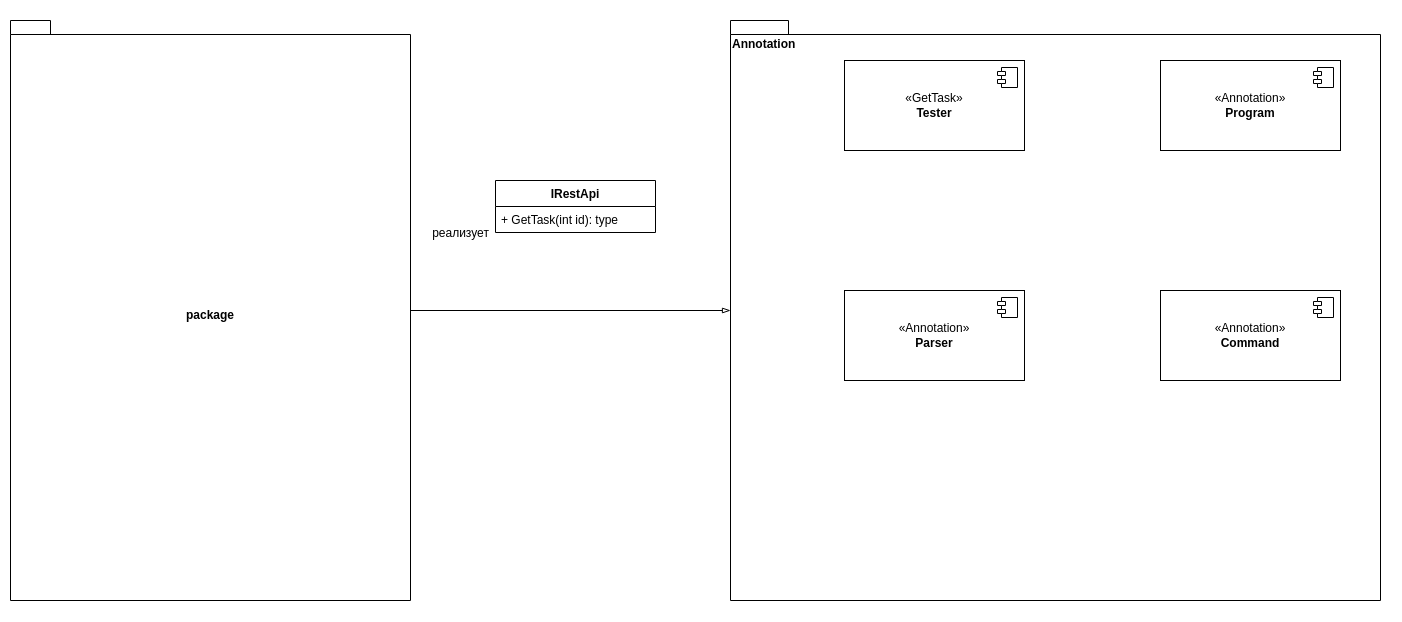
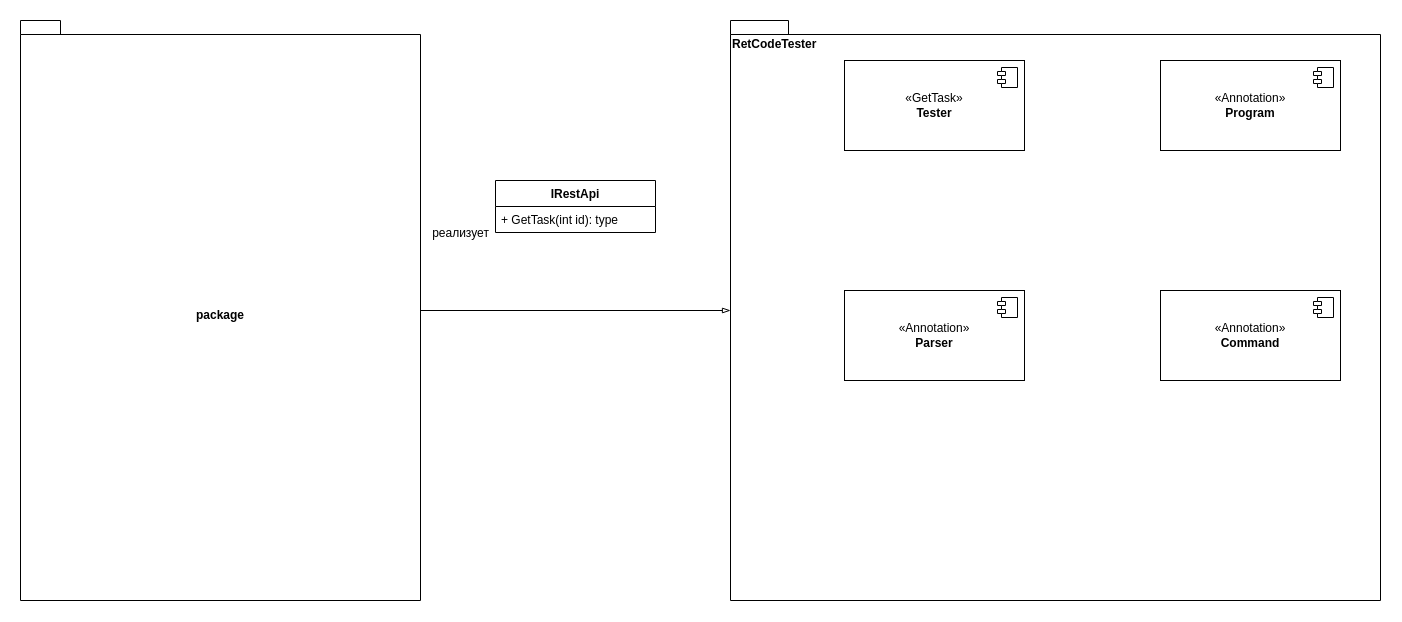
node "Annotation": label "Annotation" -> "RetCodeTester"
node "package": moved (211, 311) -> (221, 311)
